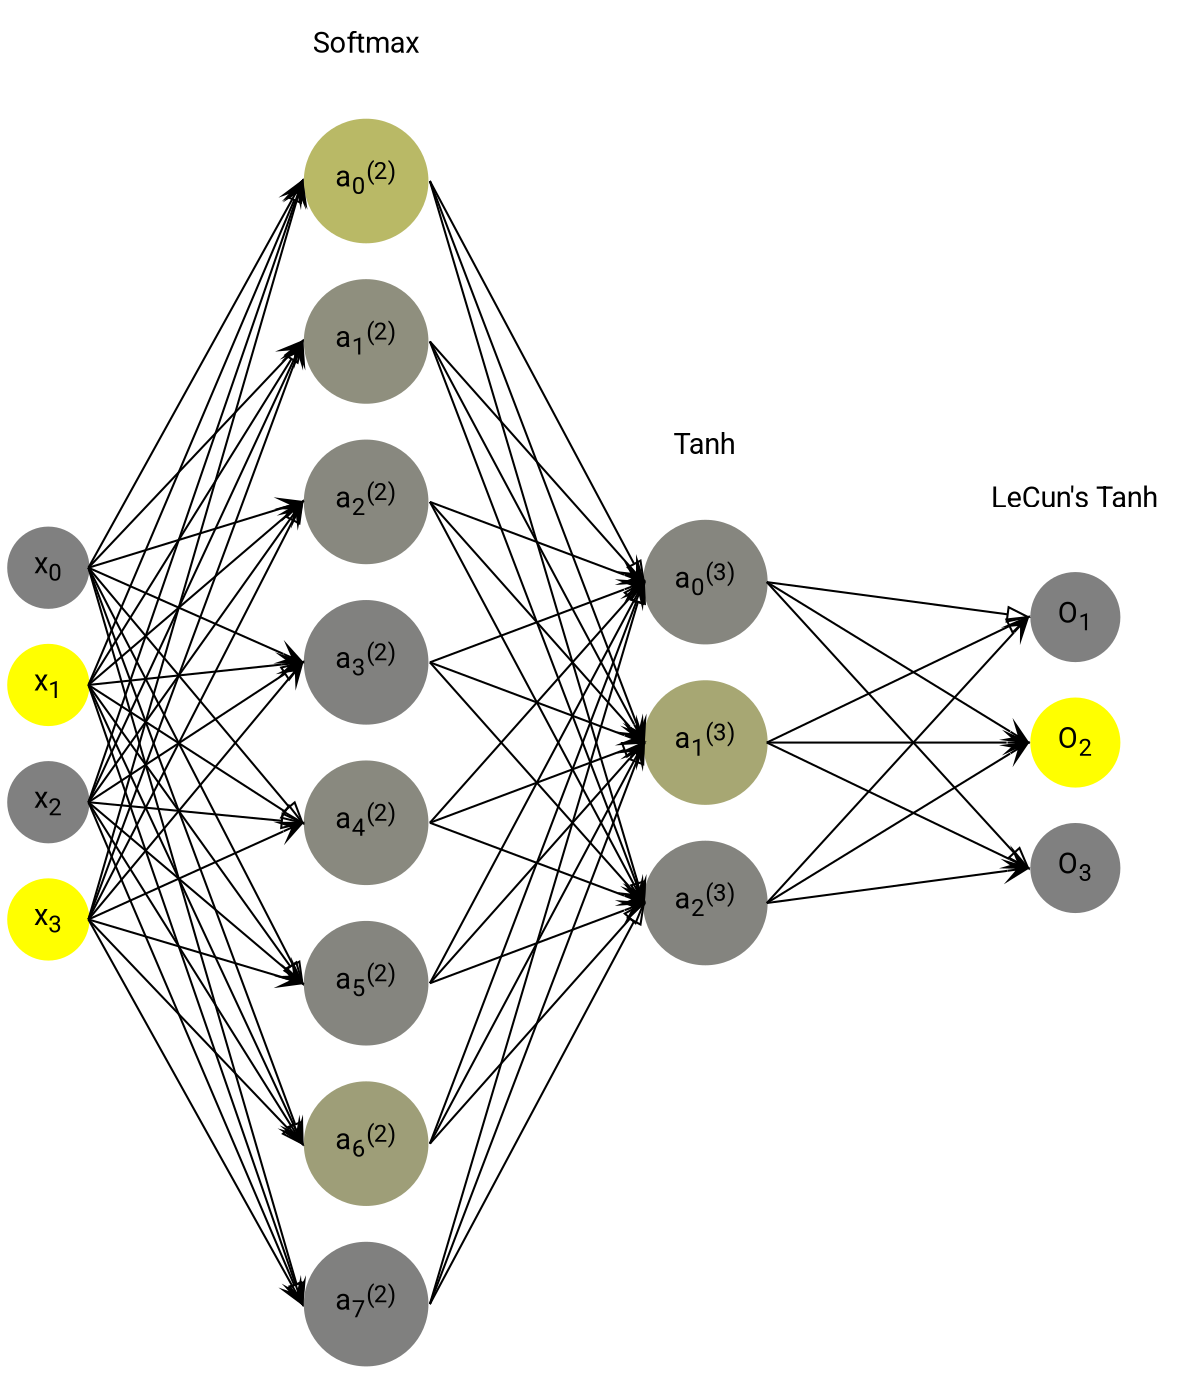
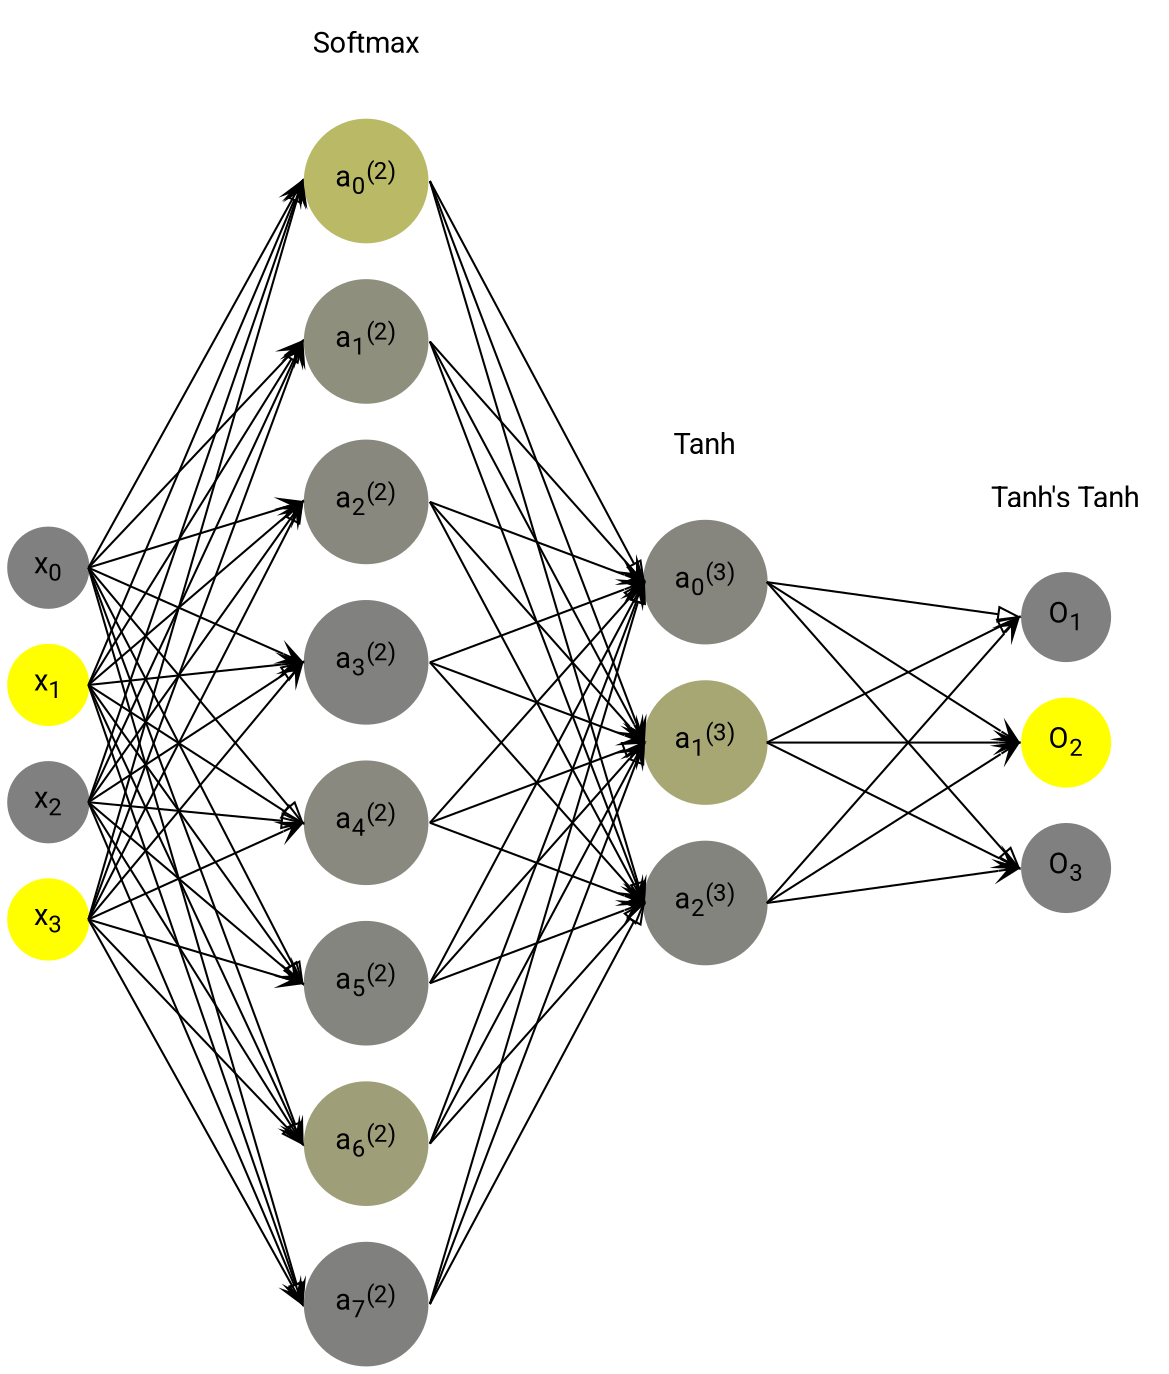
node "LeCun's Tanh": label "LeCun's Tanh" -> "Tanh's Tanh"
